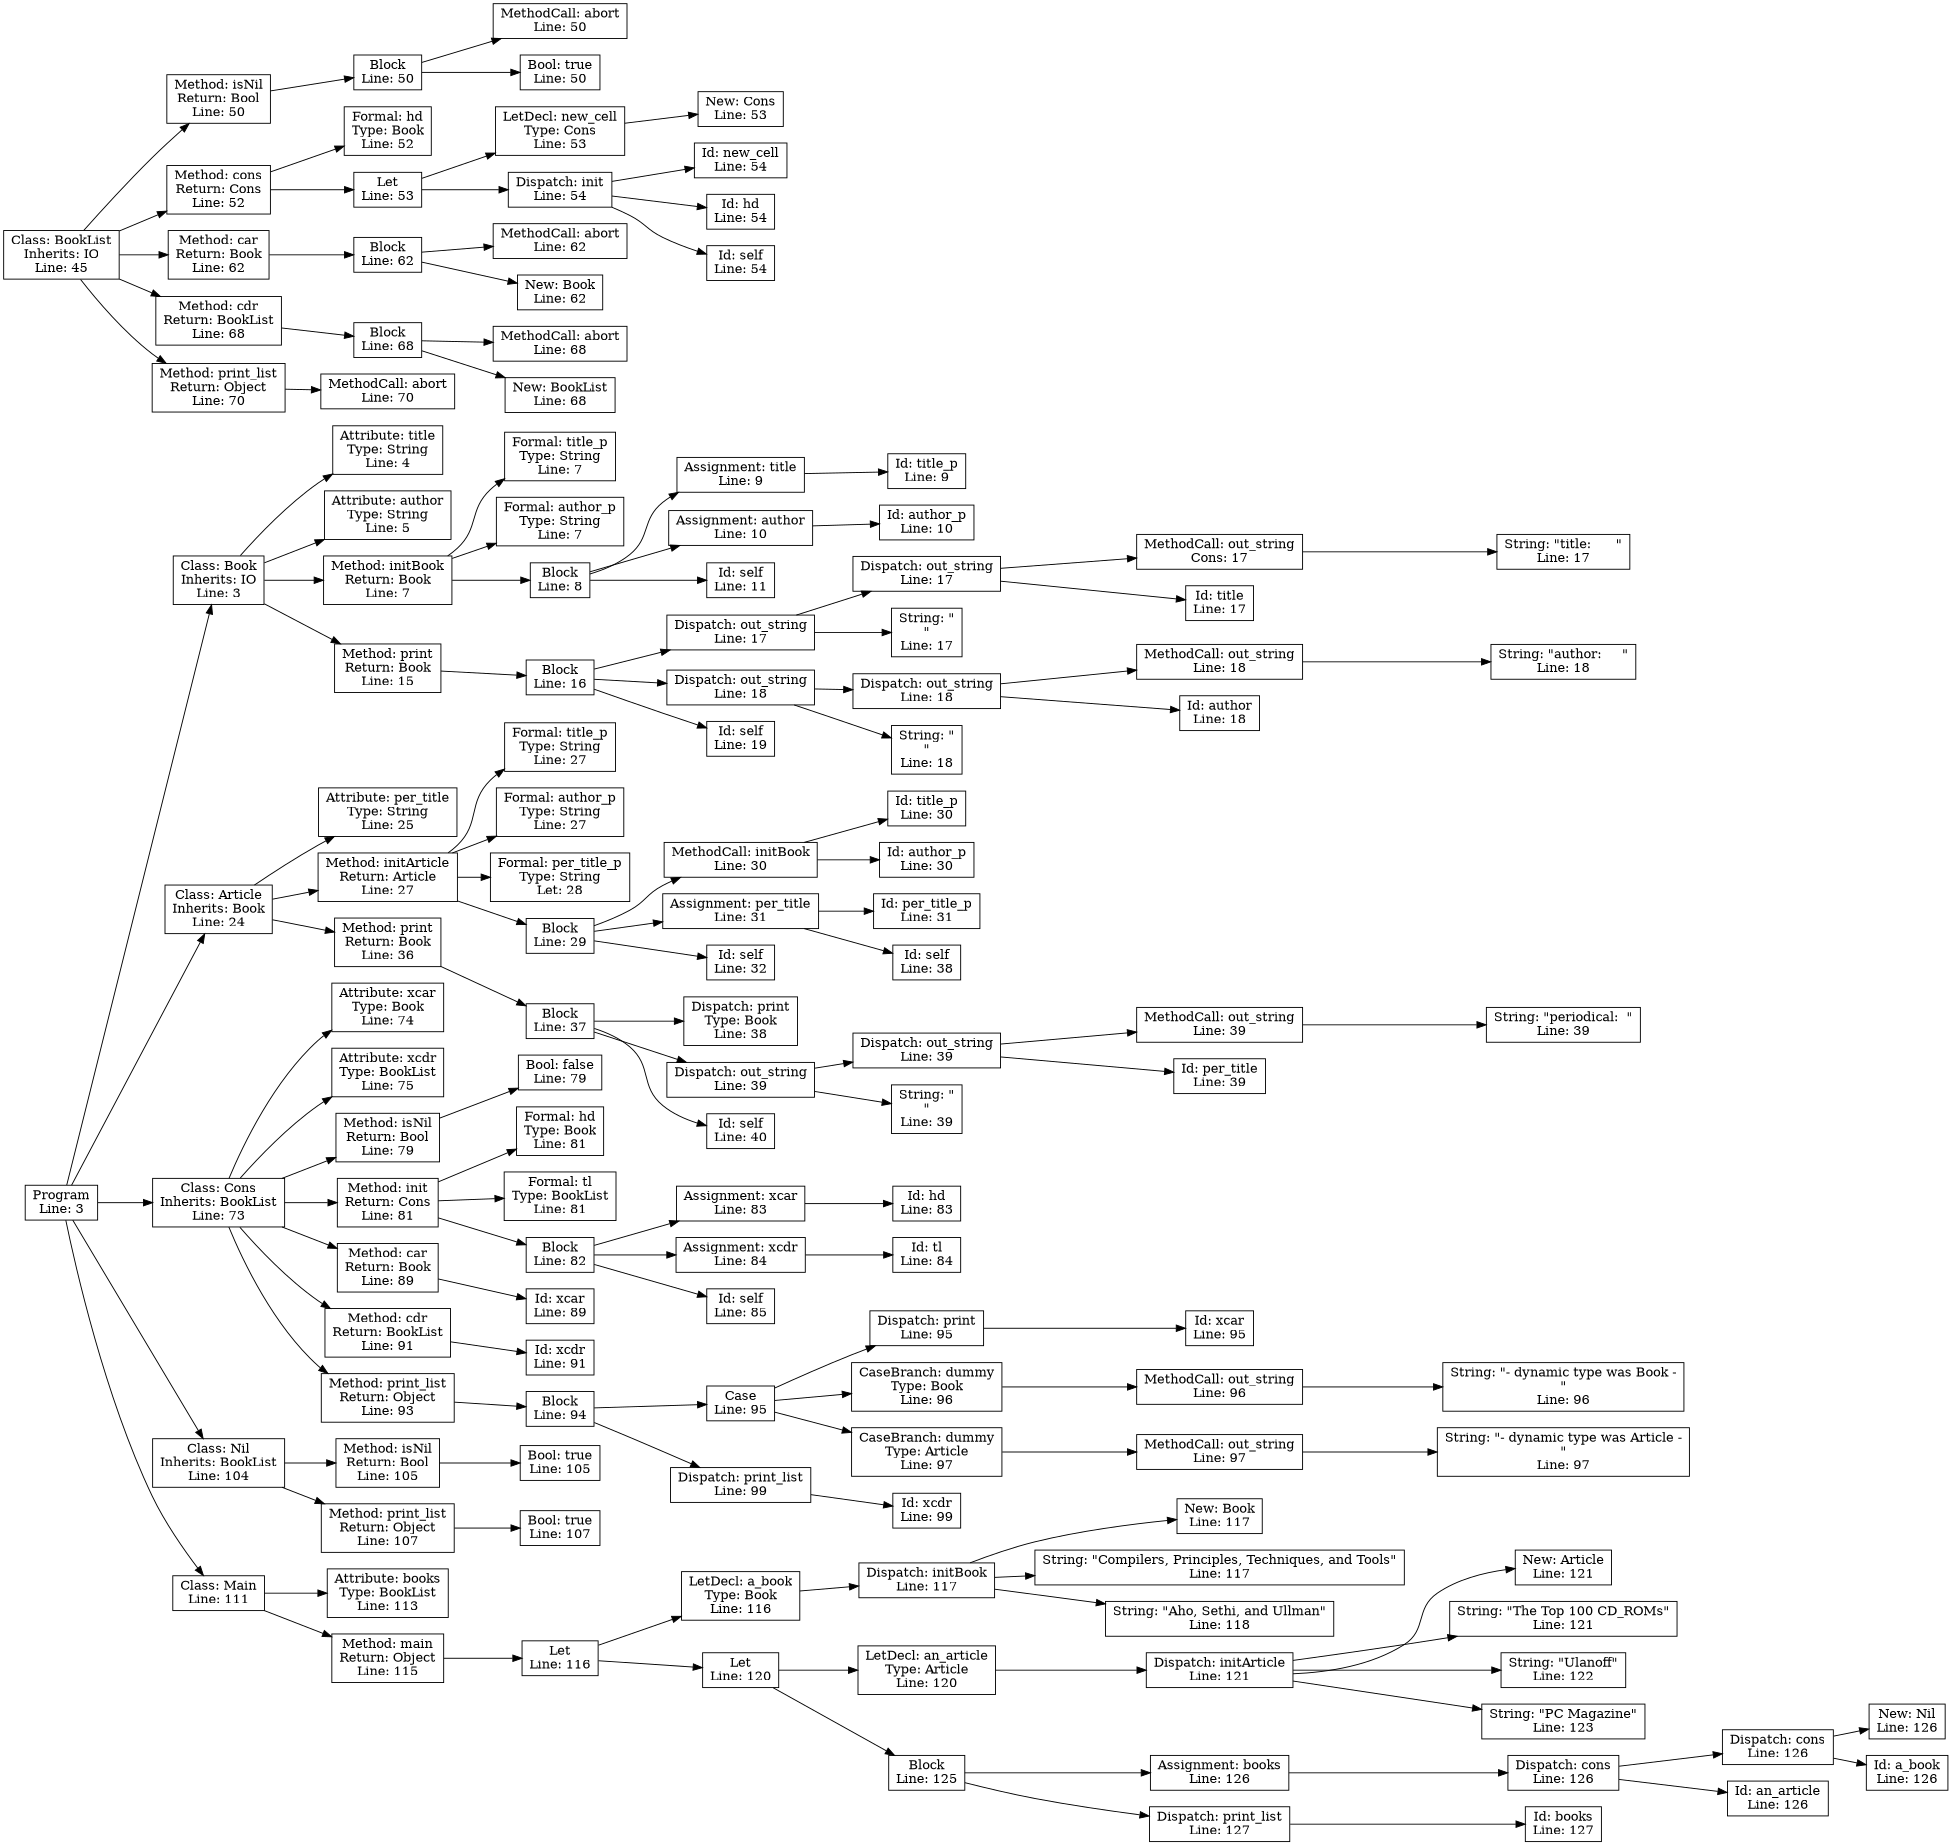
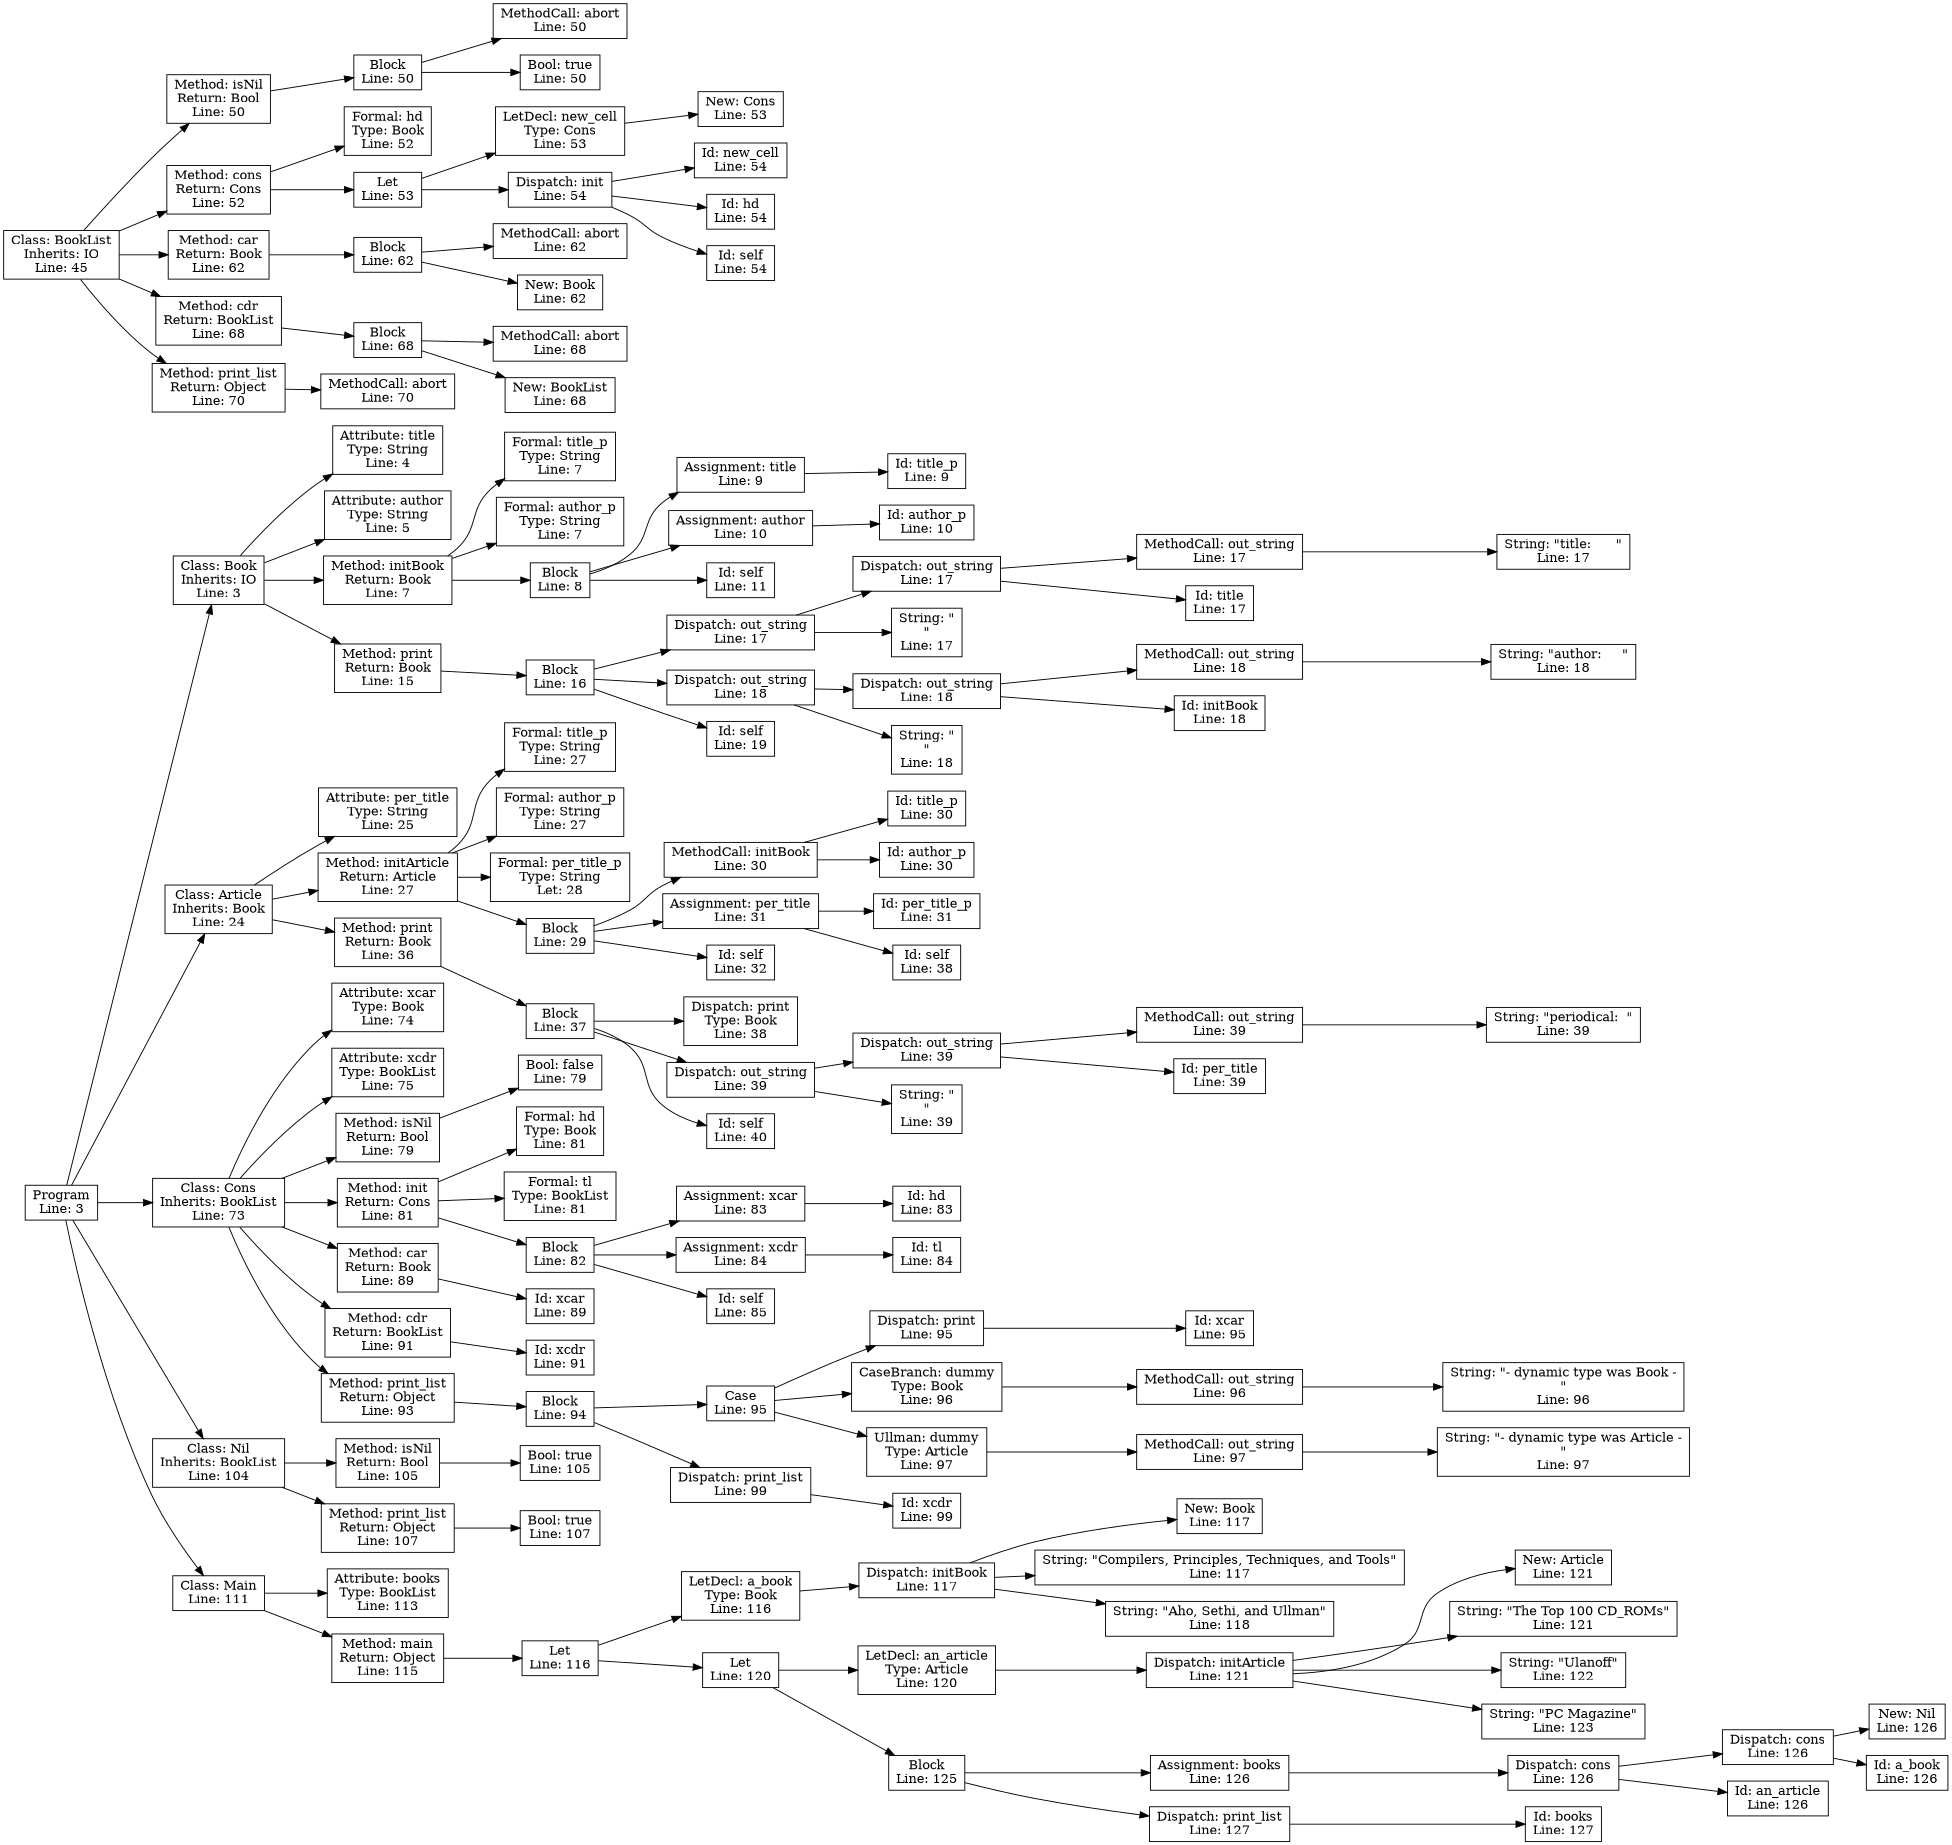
node "MethodCall: out_string Cons: 17": label "MethodCall: out_string Cons: 17" -> "MethodCall: out_string Line: 17"
node "Id: author Line: 18": label "Id: author Line: 18" -> "Id: initBook Line: 18"
node "CaseBranch: dummy Type: Article Line: 97": label "CaseBranch: dummy Type: Article Line: 97" -> "Ullman: dummy Type: Article Line: 97"
